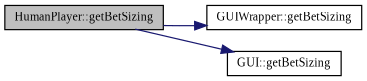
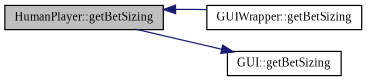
edge "HumanPlayer::getBetSizing" -> "GUIWrapper::getBetSizing": reversed
